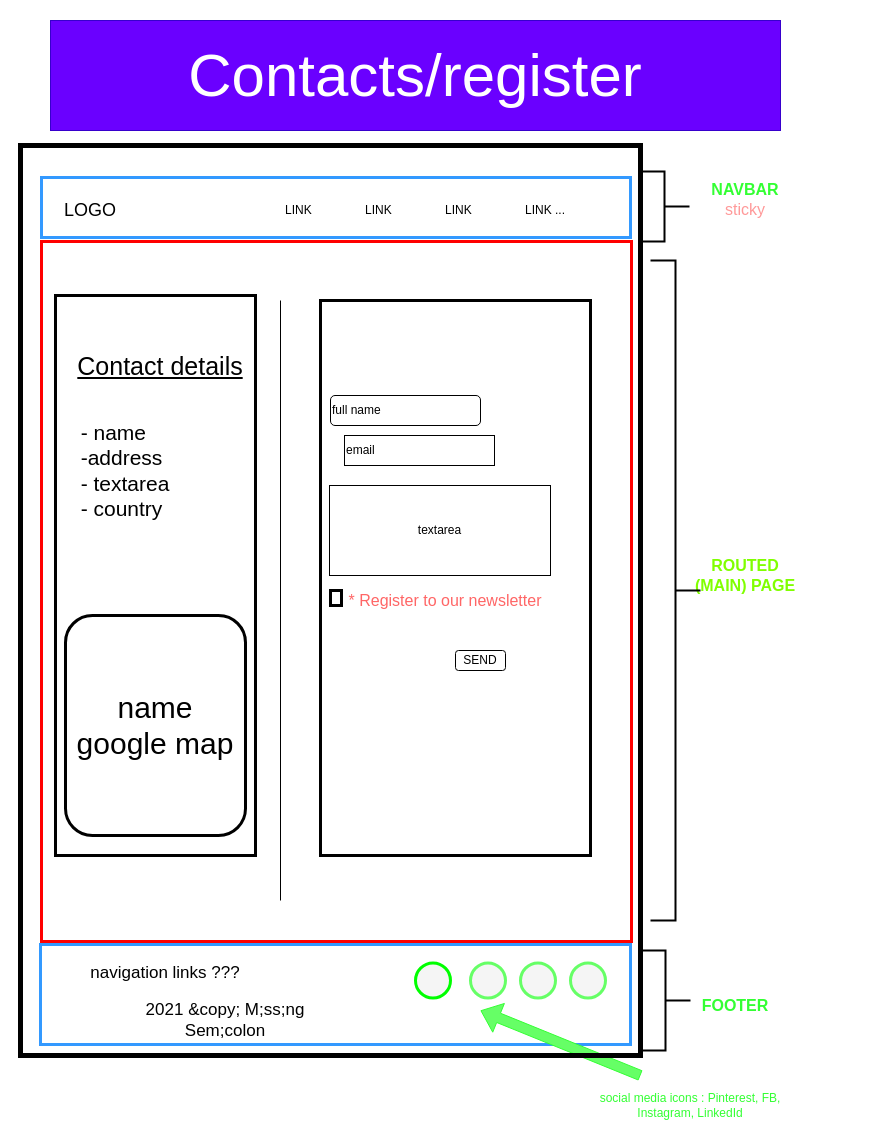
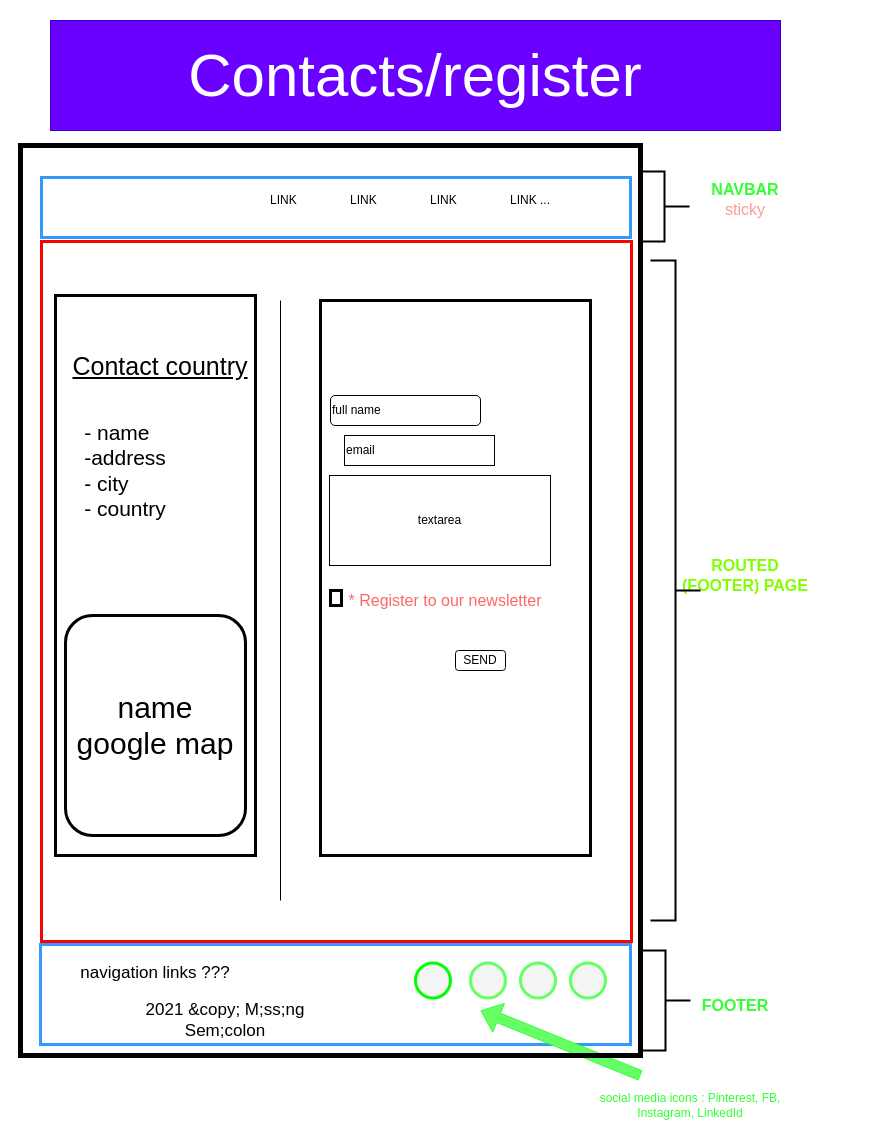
node "LOGO": removed
node "LINK LINK LINK LINK ...": moved (426, 211) -> (411, 201)
node "Contact details": label "Contact details" -> "Contact country"
node "- name -address - textarea - country": label "- name -address - textarea - country" -> "- name -address - city - country"
node "textarea": moved (440, 531) -> (440, 521)
node "ROUTED (MAIN) PAGE": label "ROUTED (MAIN) PAGE" -> "ROUTED (FOOTER) PAGE"
node "navigation links ???": moved (166, 973) -> (156, 973)
